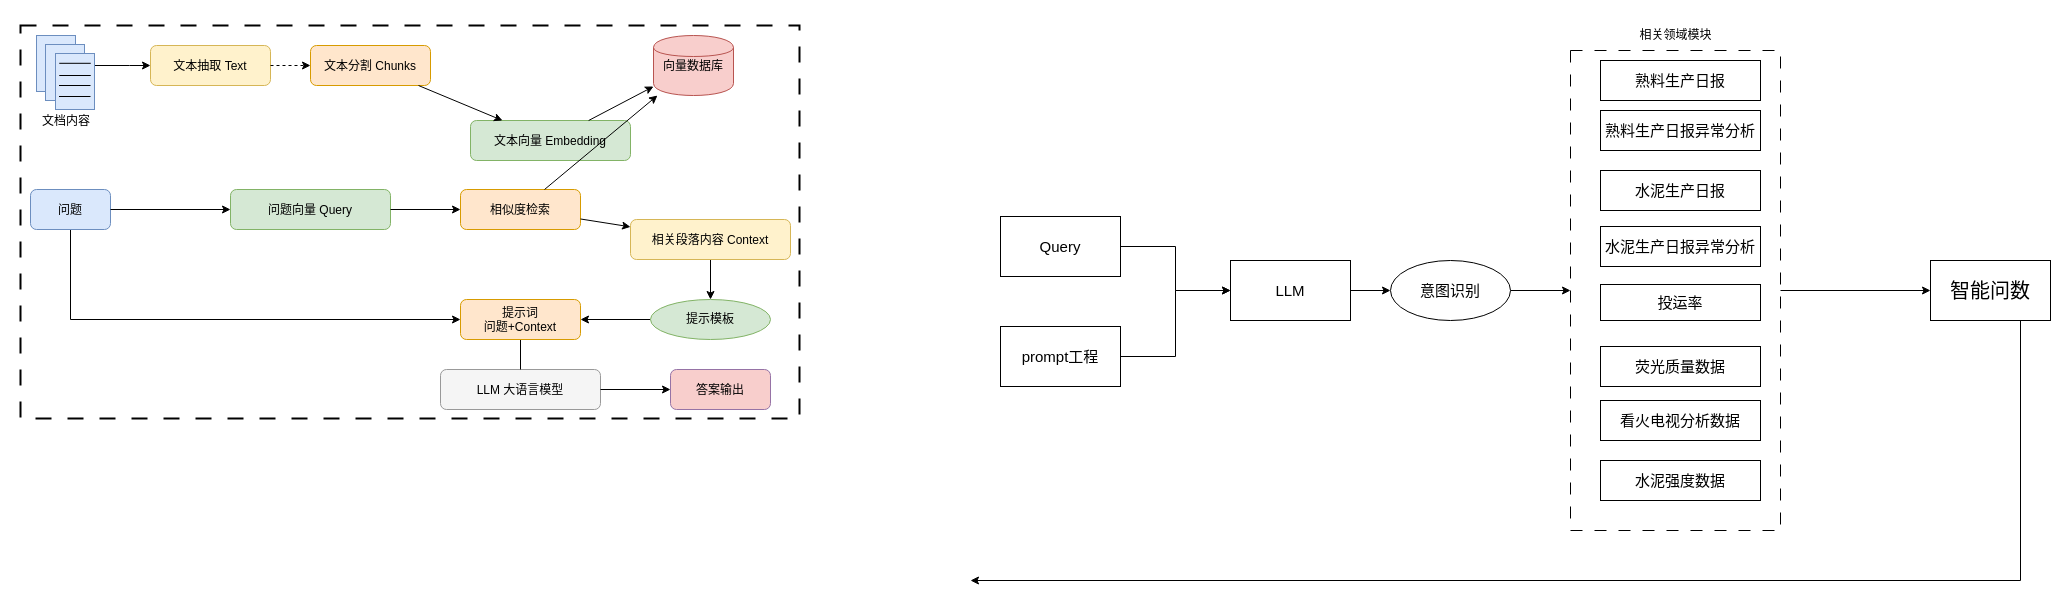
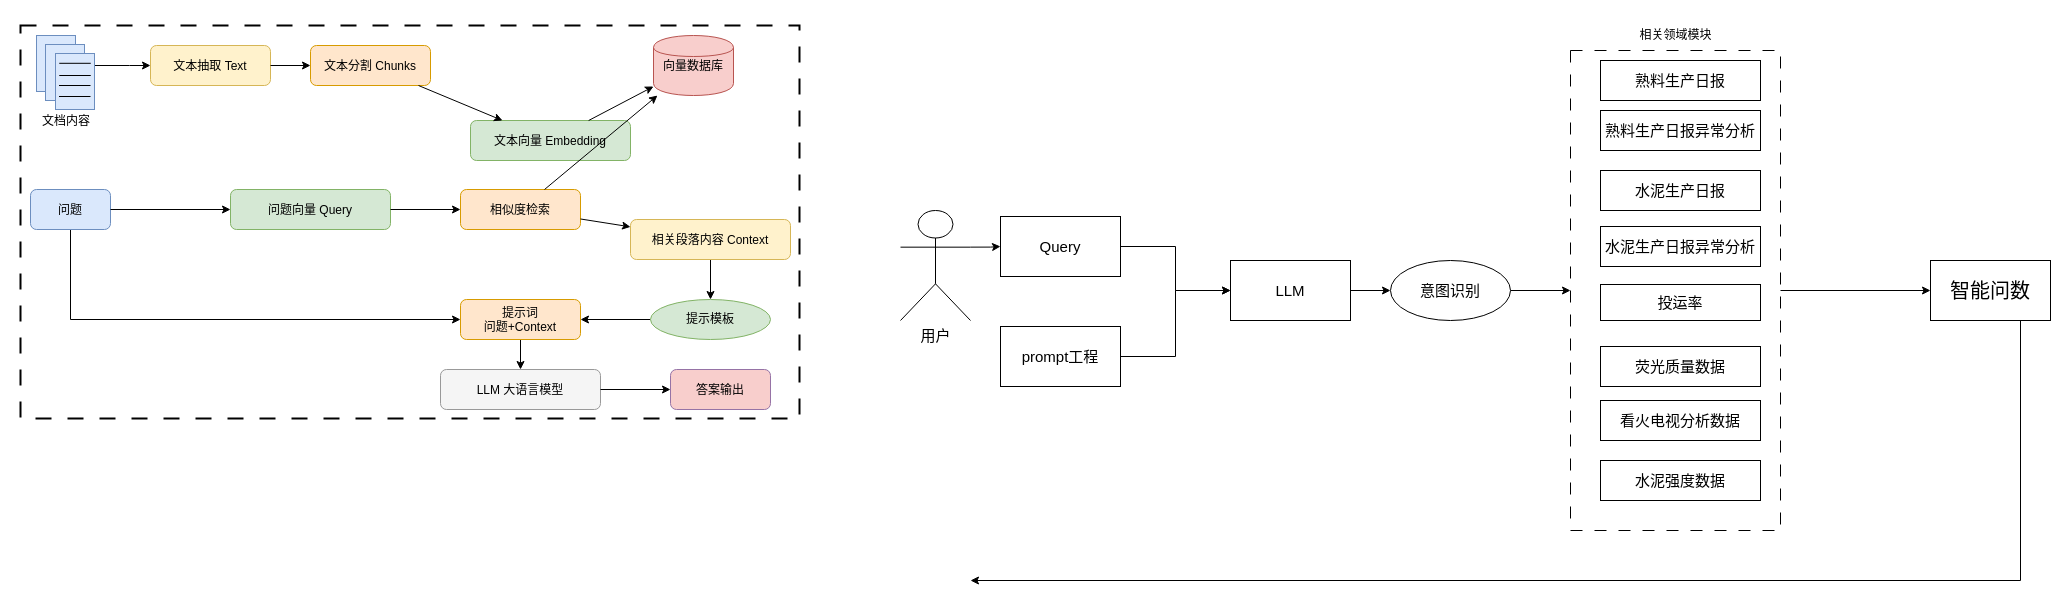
edge "文本抽取 Text" -> "文本分割 Chunks": style dashed -> solid
edge "用户" -> "Query": added
node "用户": added
edge "提示词 问题+Context" -- "LLM 大语言模型": arrowhead none -> classic
